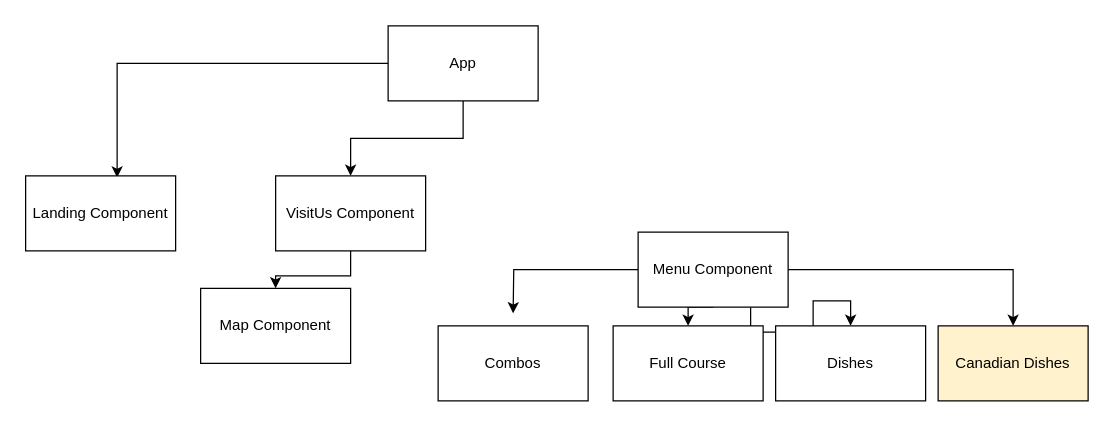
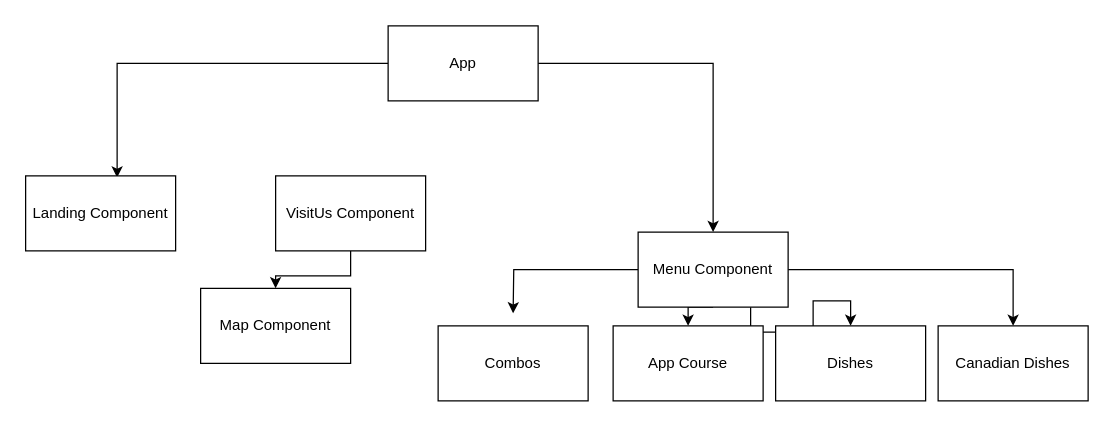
edge "App" -> "Menu Component": added
edge "App" -> "VisitUs Component": removed
node "Full Course": label "Full Course" -> "App Course"
node "Canadian Dishes": fillcolor #fff2cc -> #ffffff
